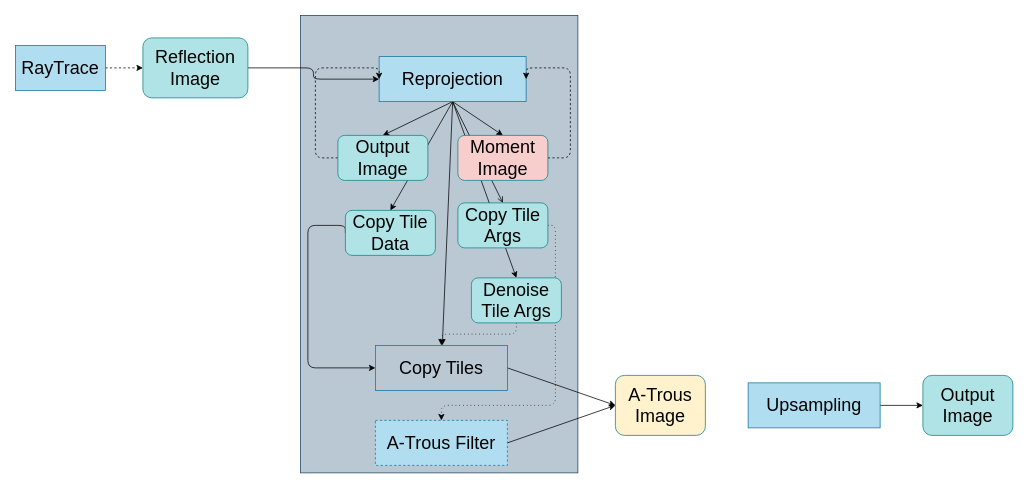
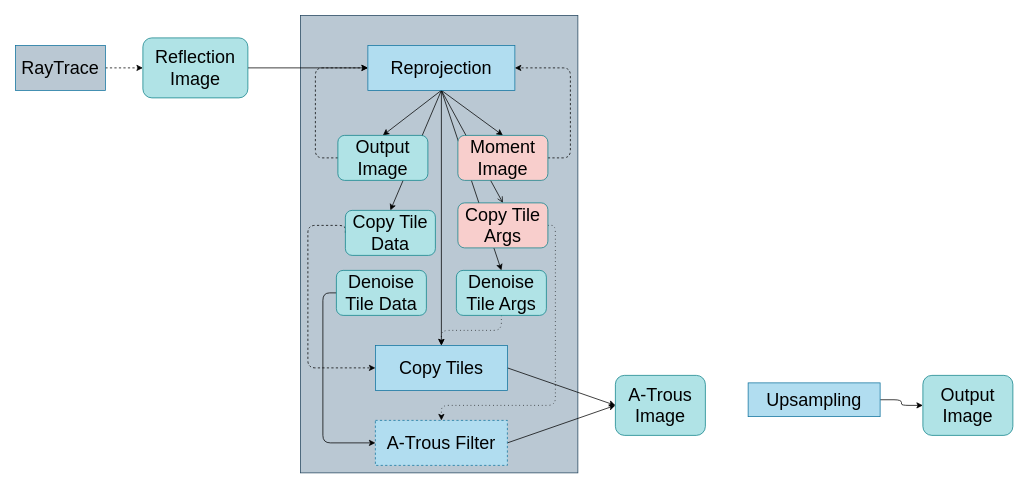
node "RayTrace": fillcolor #b1ddf0 -> #bac8d3
node "Reprojection": moved (453, 79) -> (441, 68)
node "Copy Tile Args": fillcolor #b0e3e6 -> #f8cecc
edge "Denoise Tile Data" -> "A-Trous Filter": added
node "Denoise Tile Data": added
node "Denoise Tile Args": moved (516, 300) -> (501, 293)
edge "Copy Tile Data" -> "Copy Tiles": style solid -> dashed
node "Copy Tiles": fillcolor #bac8d3 -> #b1ddf0
node "A-Trous Image": fillcolor #fff2cc -> #b0e3e6
node "Upsampling": size 132x45 -> 132x34
